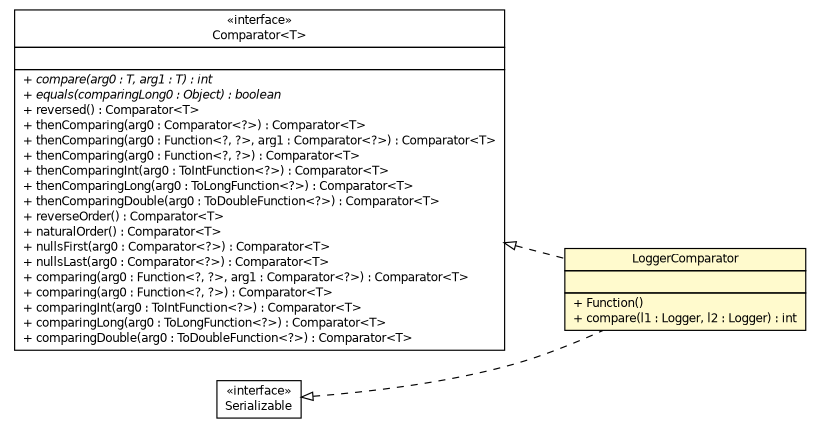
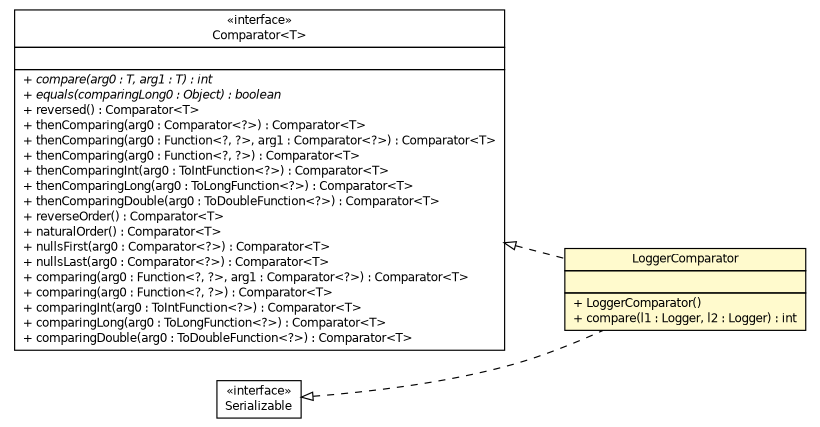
node "LoggerComparator": text "+ Function()" -> "+ LoggerComparator()"
